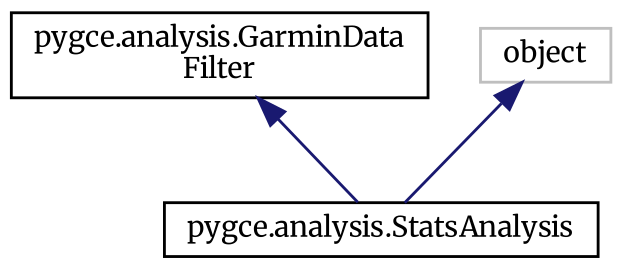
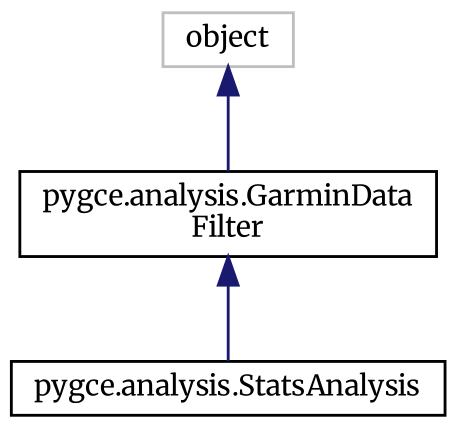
edge "pygce.analysis.StatsAnalysis" -> "object": now "pygce.analysis.GarminData Filter" -> "object"
